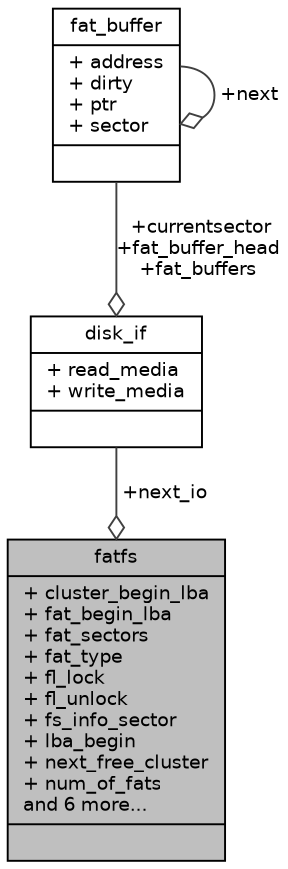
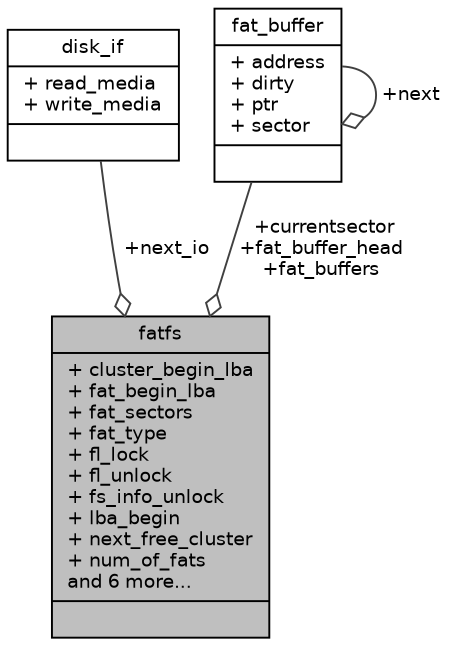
edge "fat_buffer" -> "disk_if": now "fat_buffer" -> "fatfs"
node "fatfs": text "+ fs_info_sector" -> "+ fs_info_unlock"
